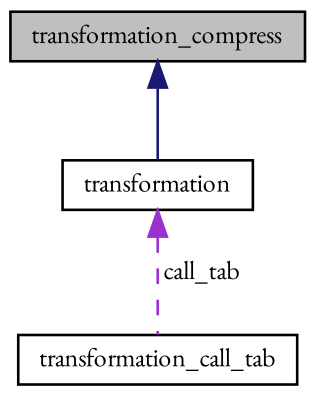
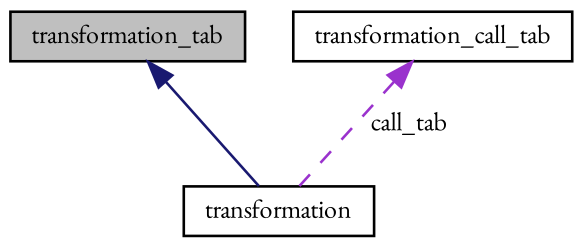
node "transformation_compress": label "transformation_compress" -> "transformation_tab"
edge "transformation_call_tab" -> "transformation": reversed
